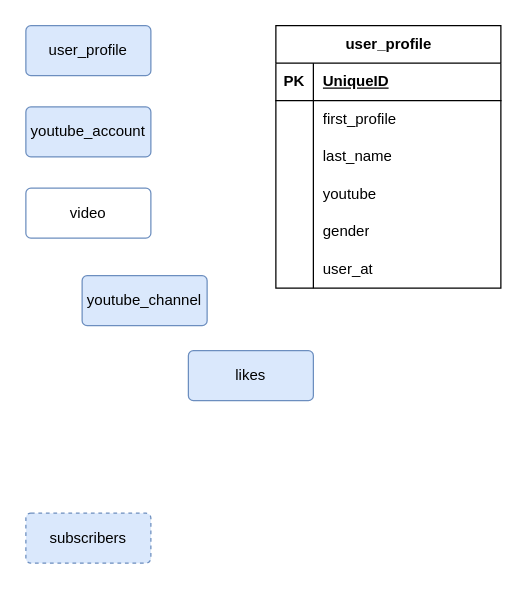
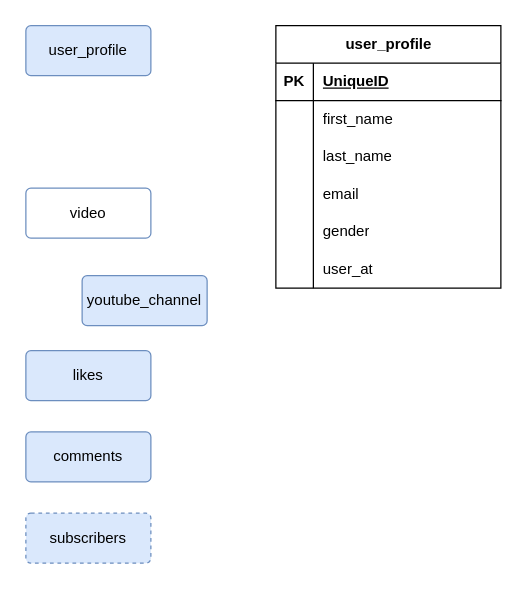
node "first_profile": label "first_profile" -> "first_name"
node "youtube_account": removed
node "youtube": label "youtube" -> "email"
node "likes": moved (251, 376) -> (88, 376)
node "comments": added
